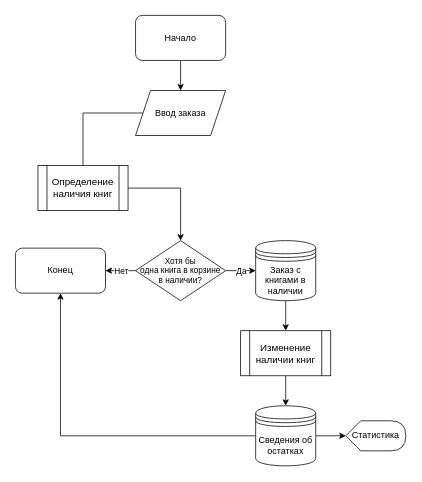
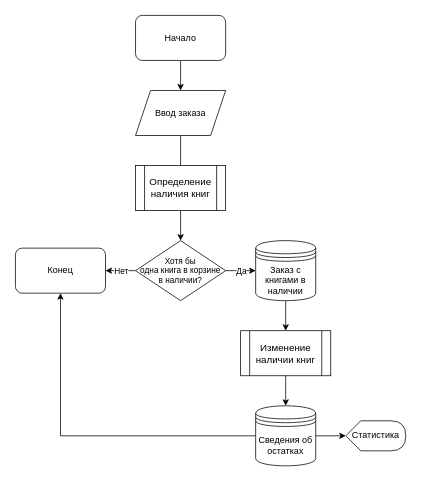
node "Определение наличия книг": moved (83, 188) -> (180, 188)
